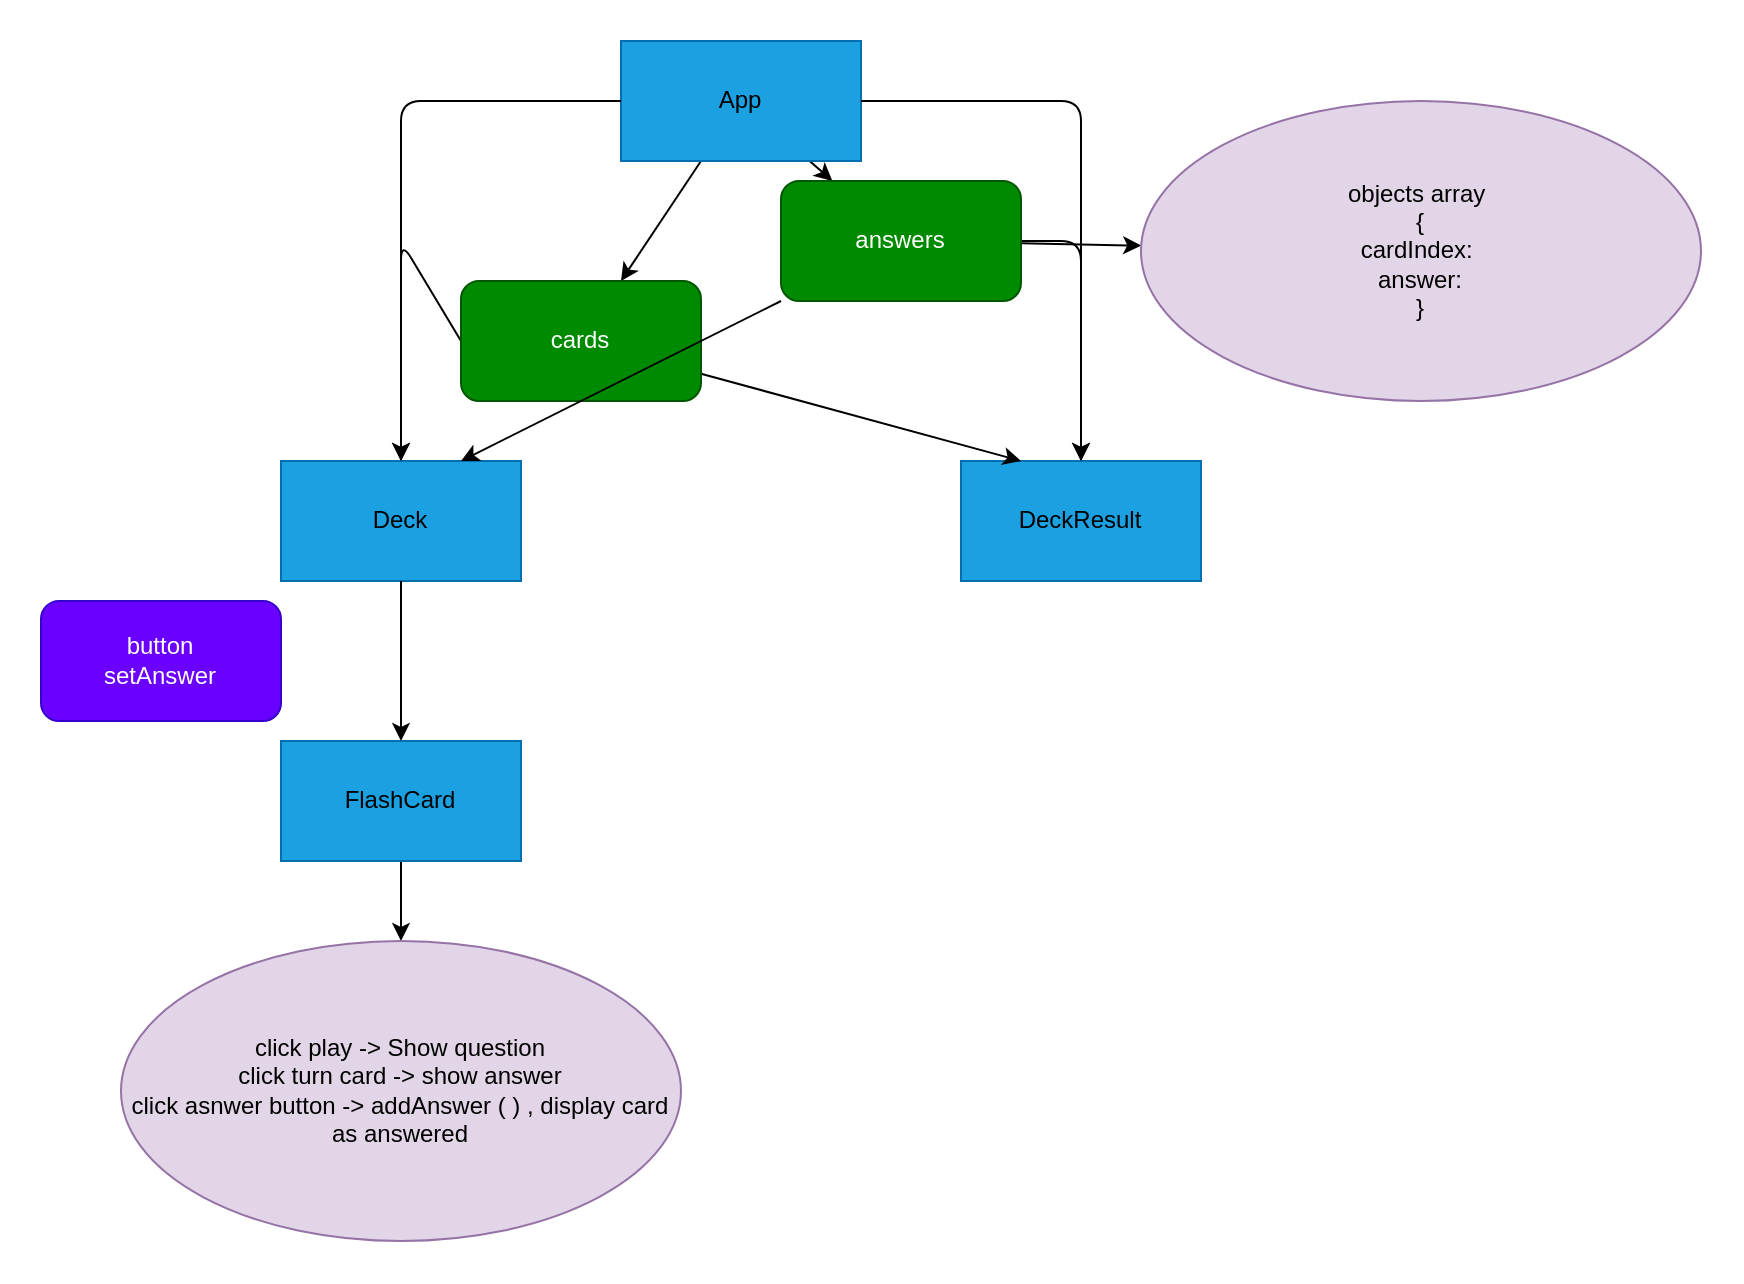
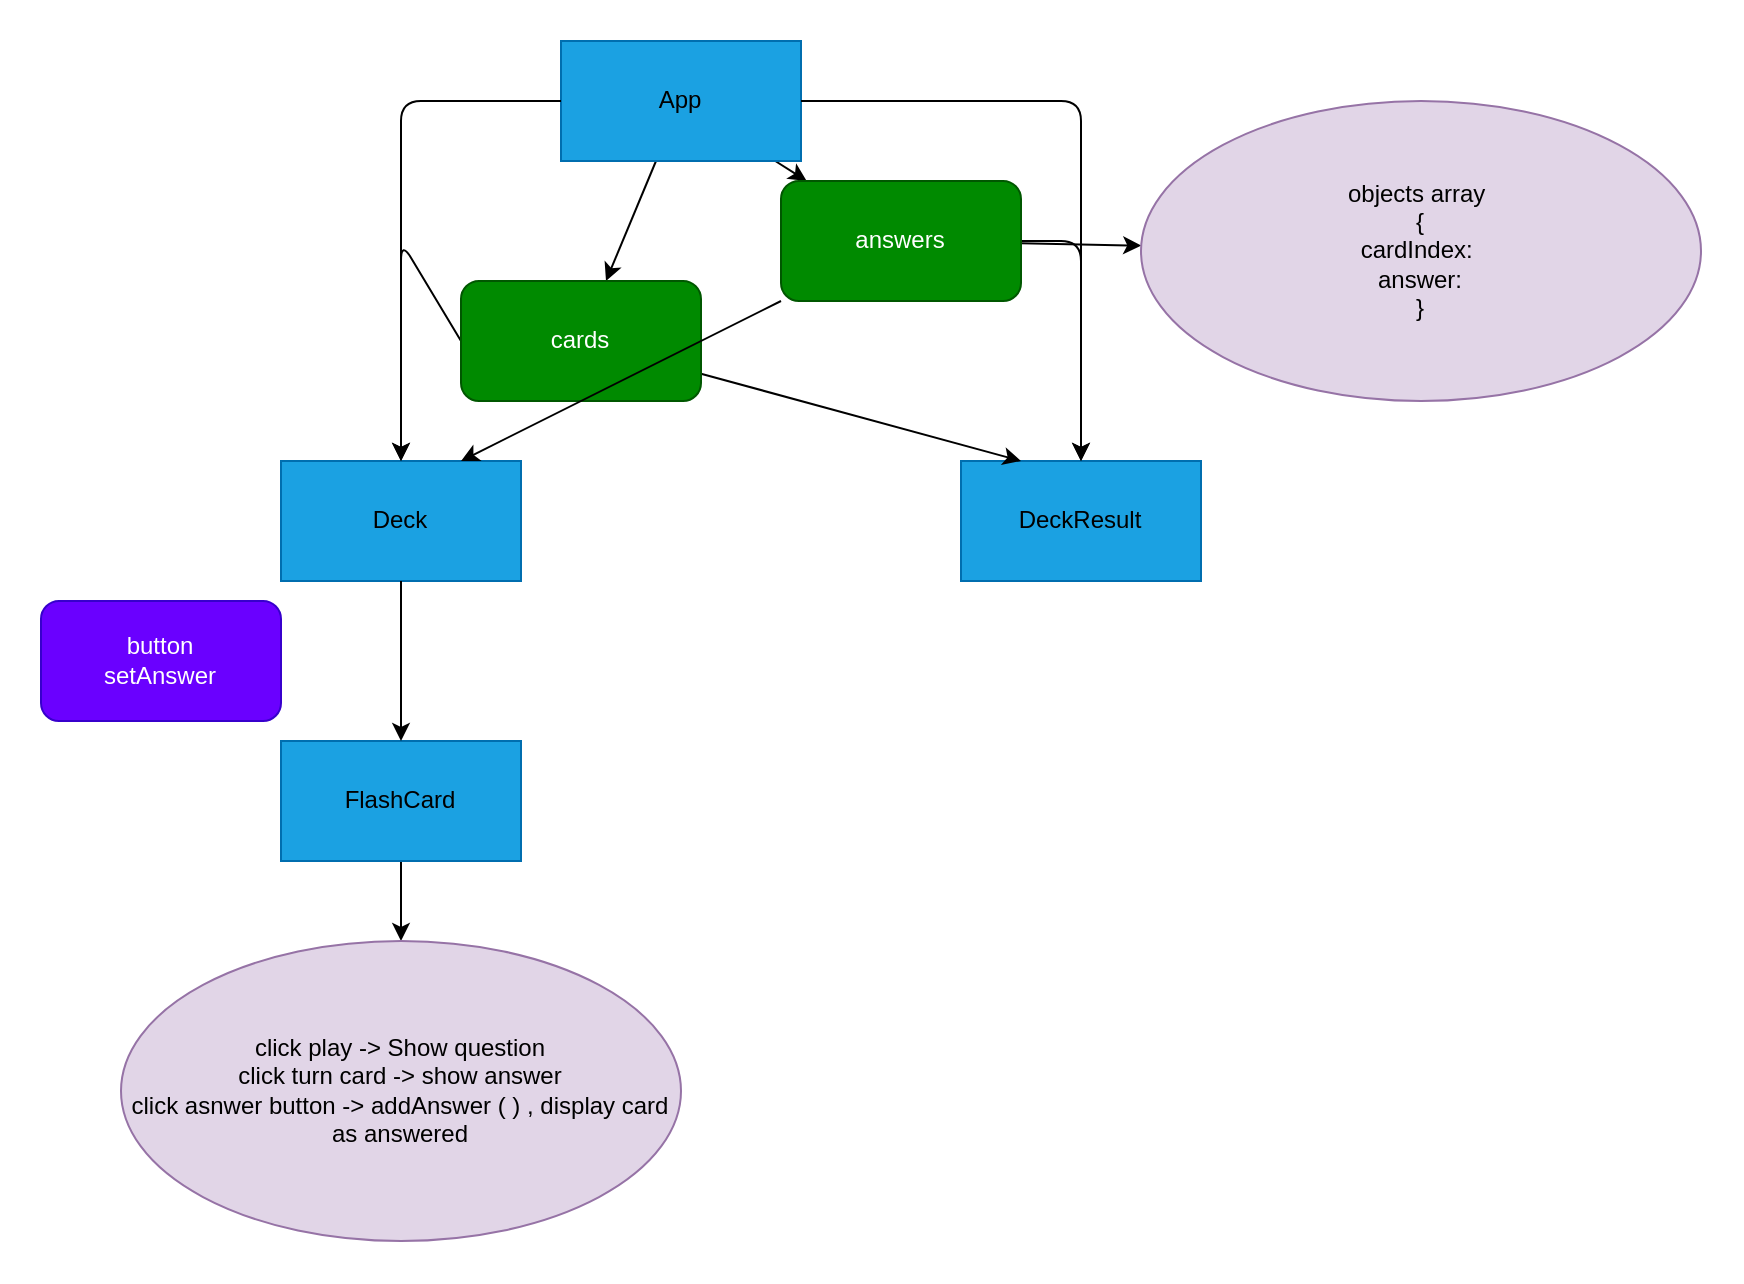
node "App": moved (741, 101) -> (681, 101)
